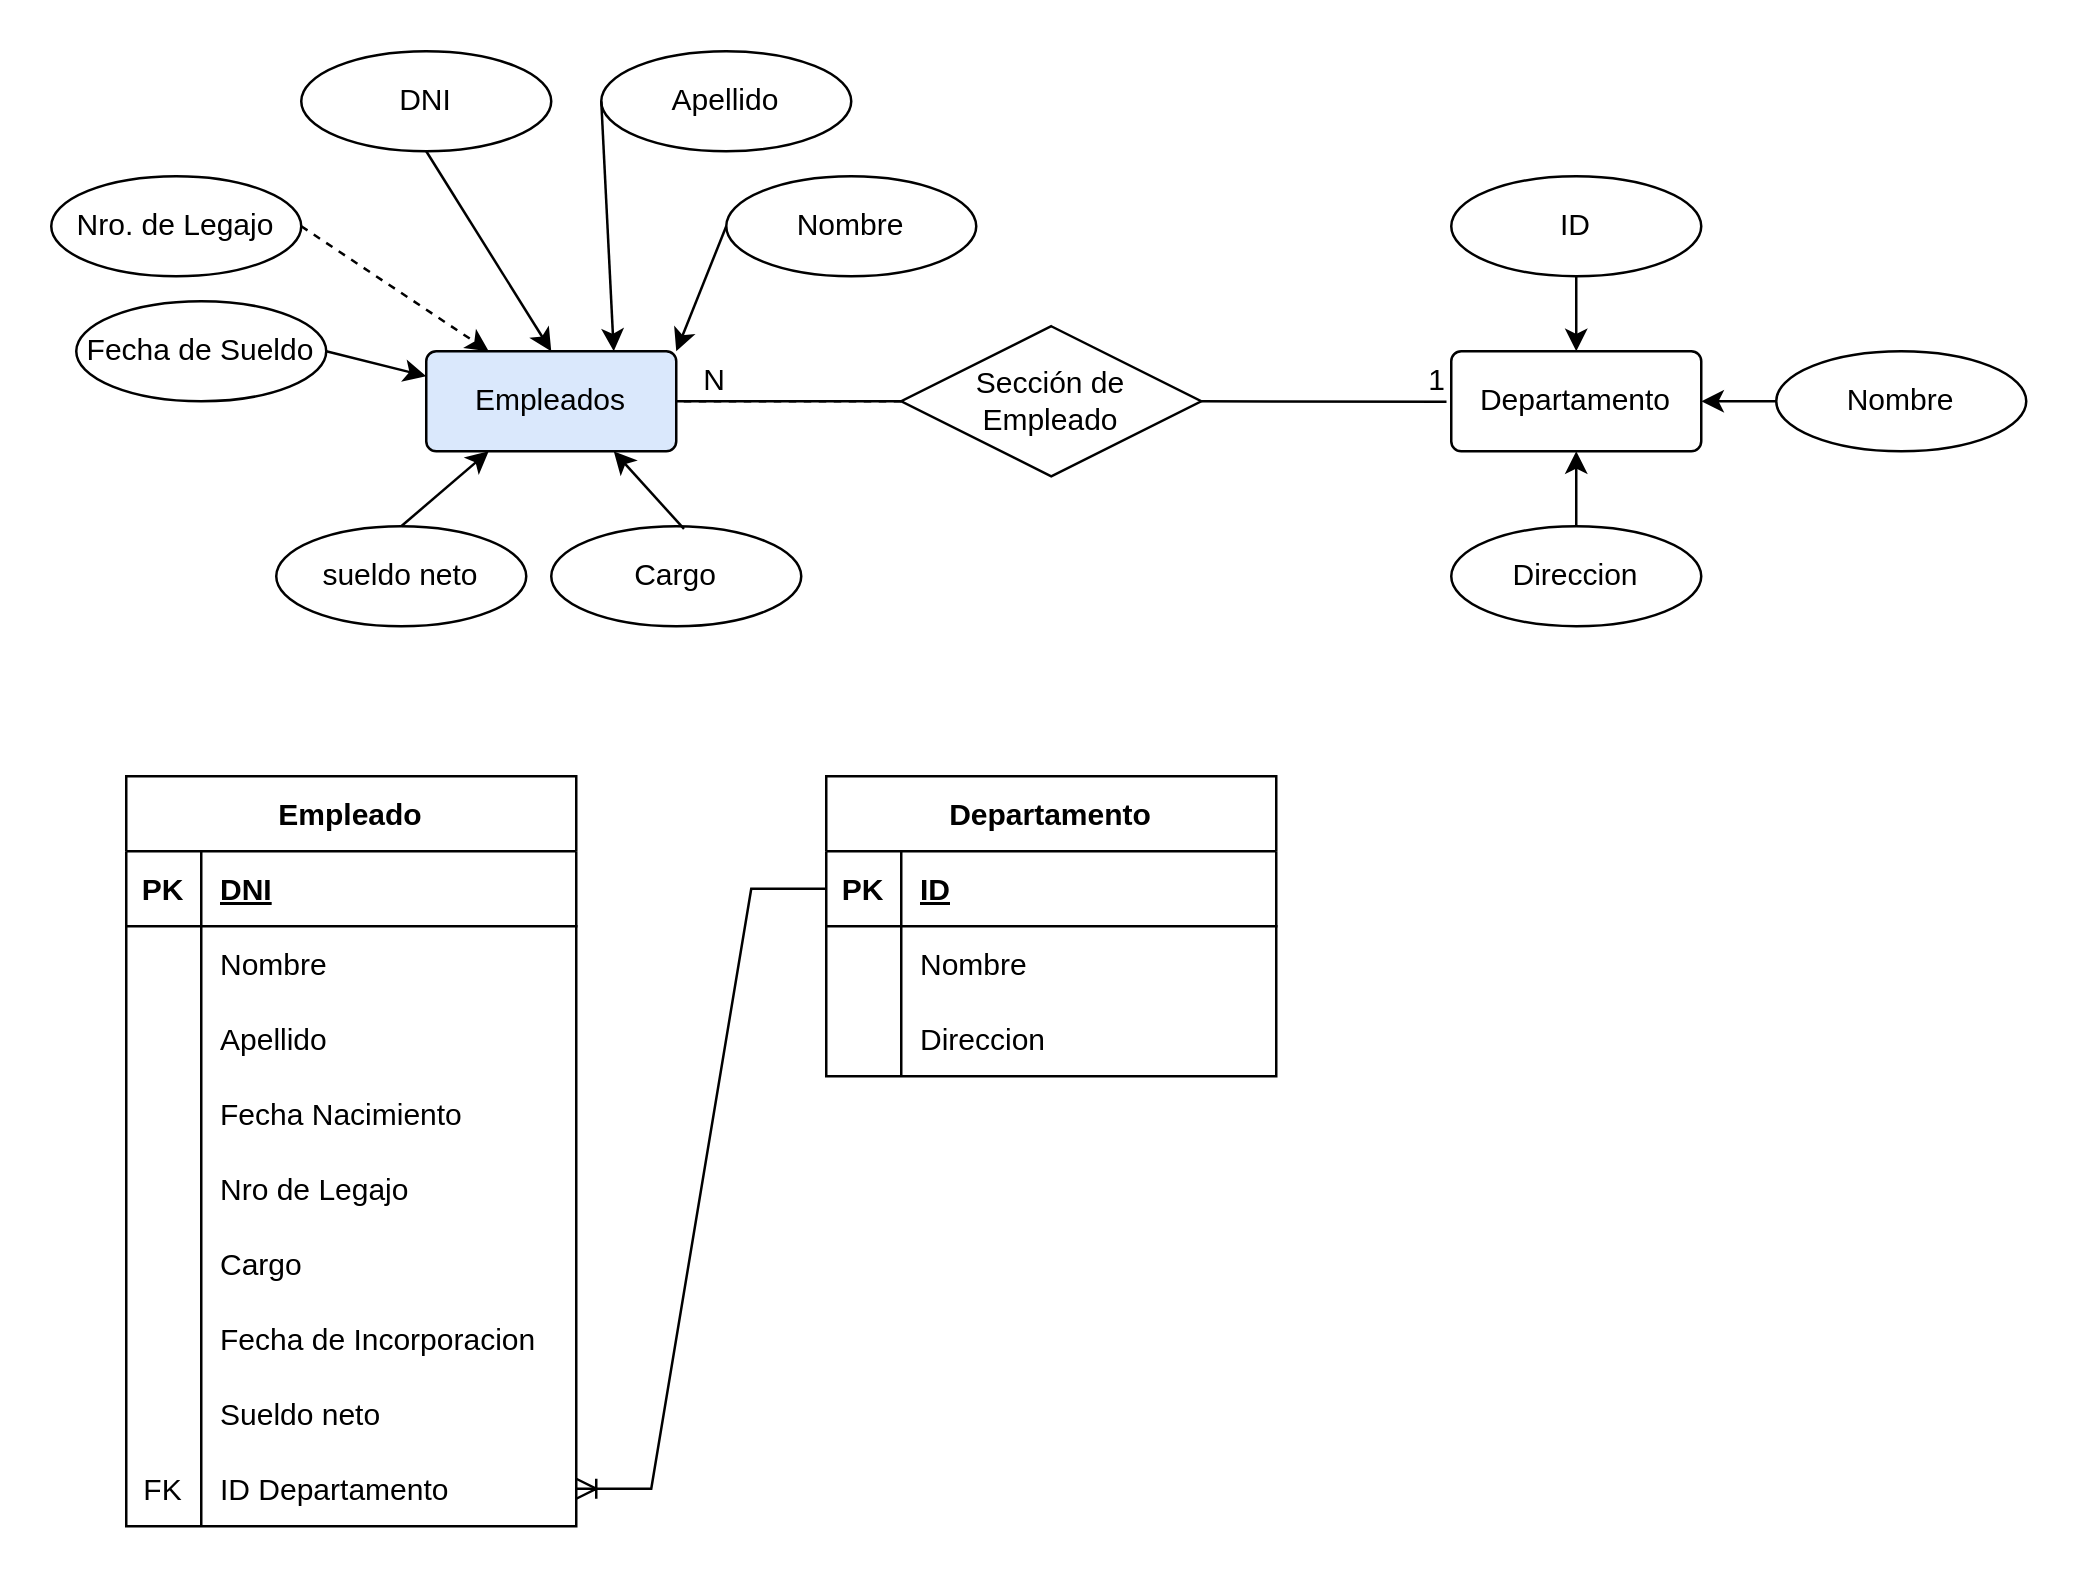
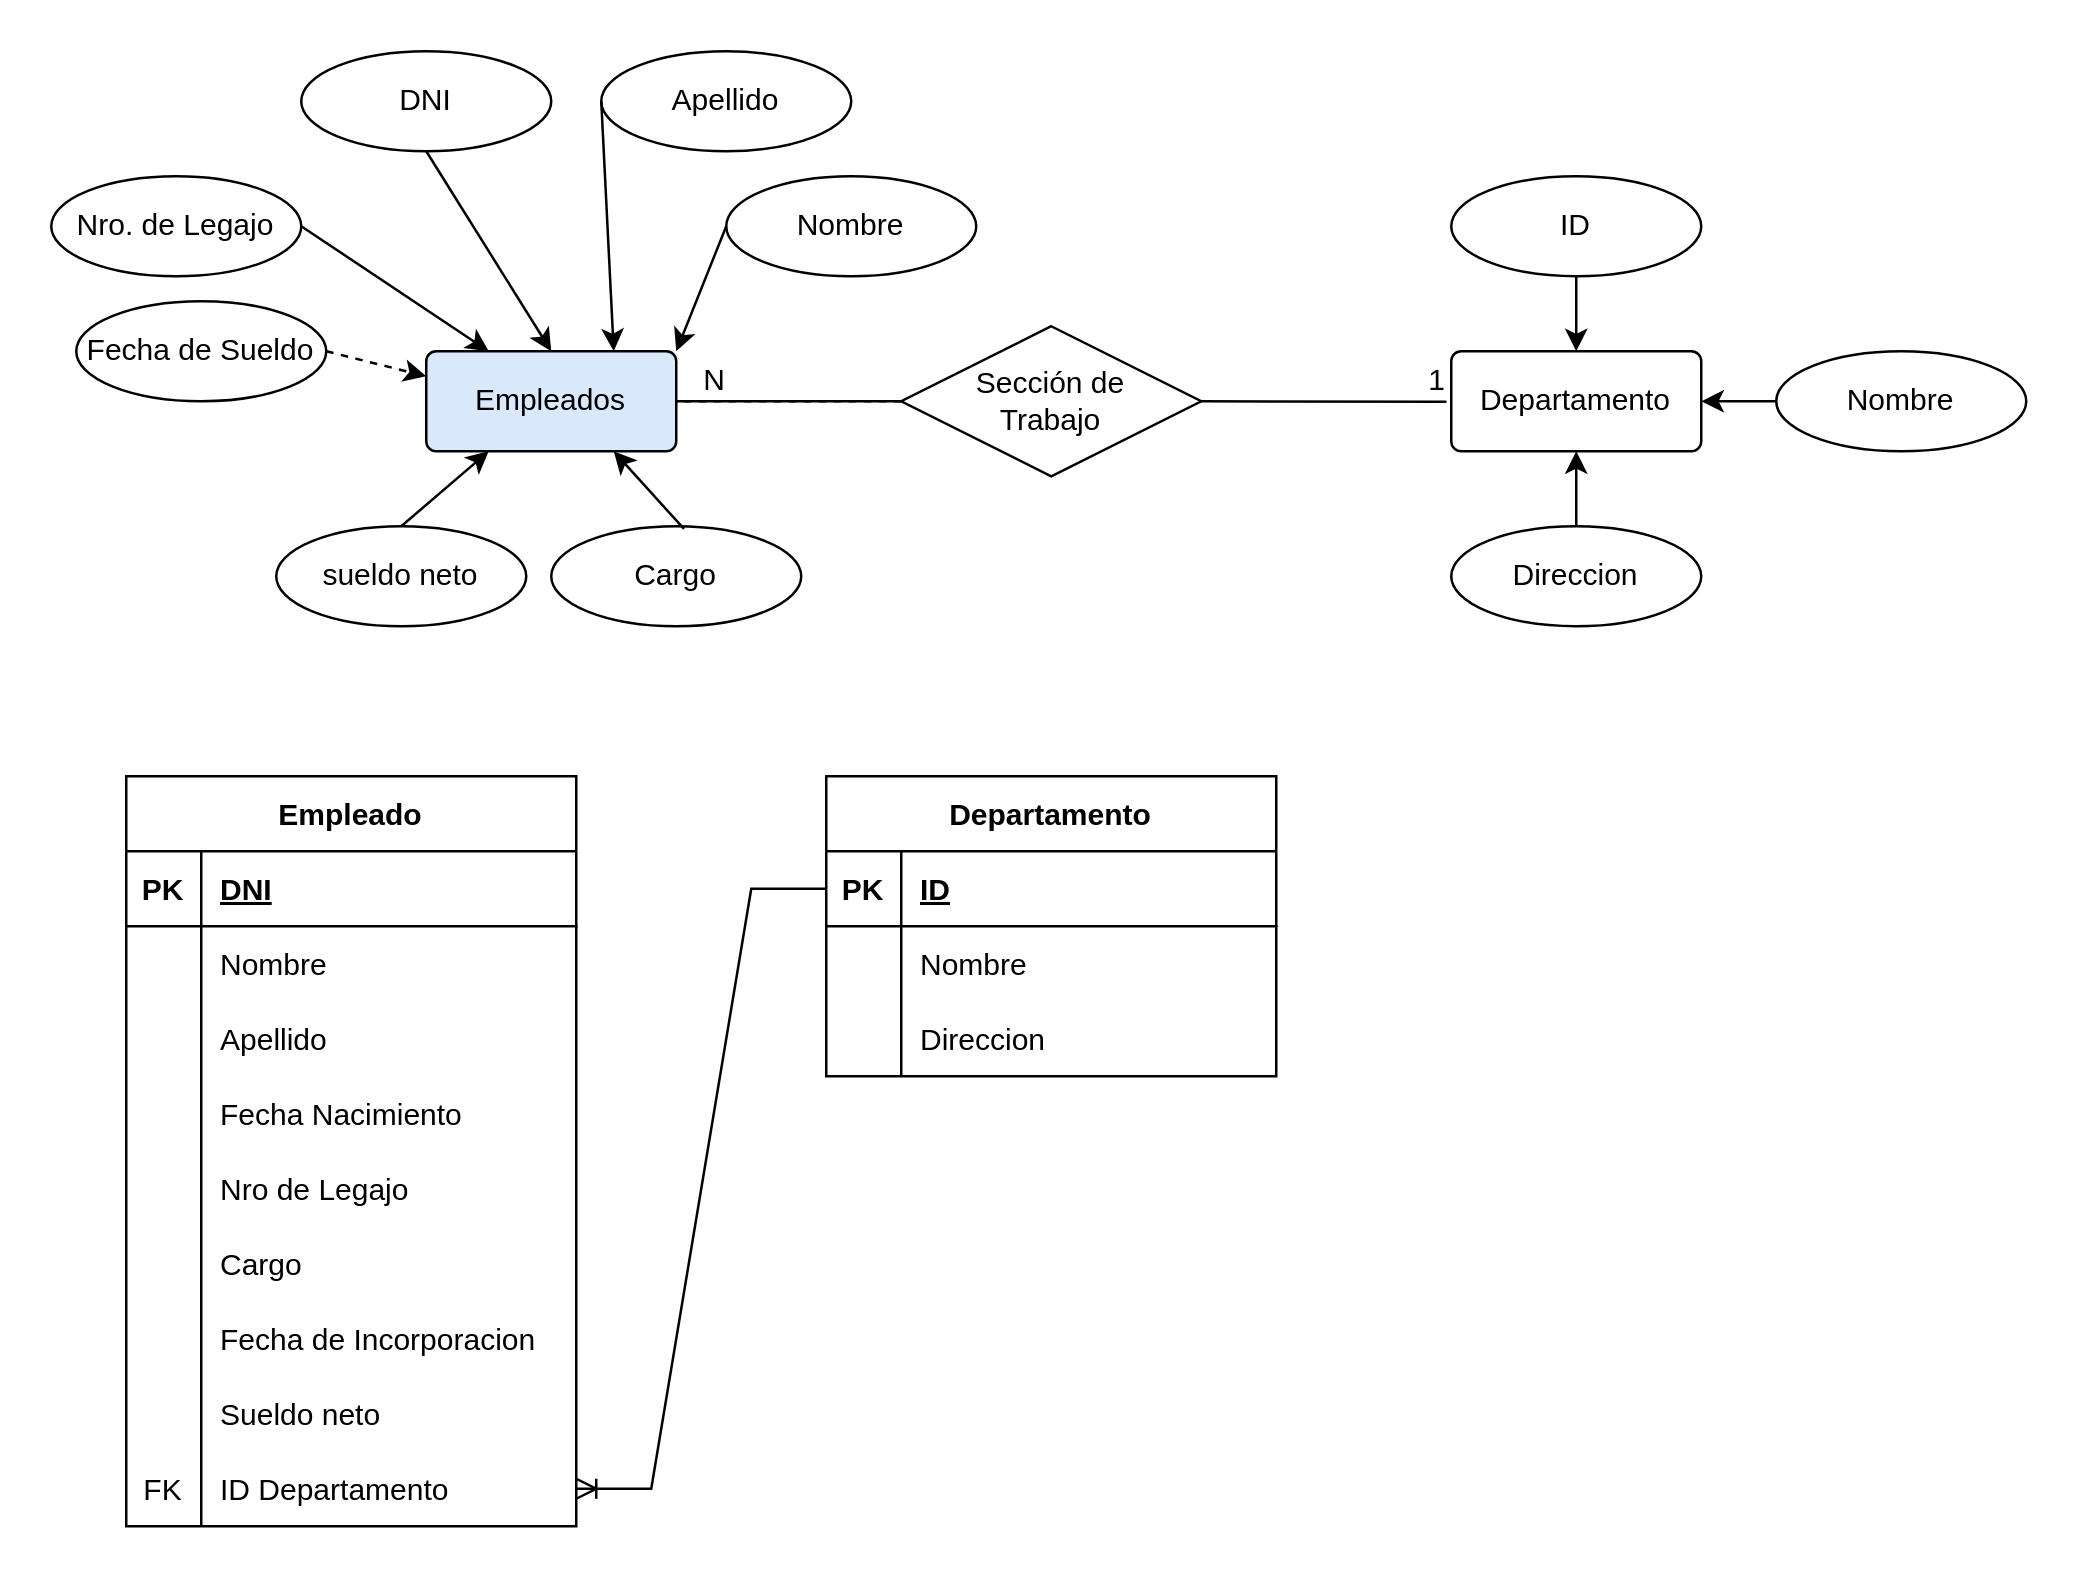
edge "Nro. de Legajo" -> "Empleados": style dashed -> solid
edge "Fecha de Sueldo" -> "Empleados": style solid -> dashed
node "Sección de Empleado": label "Sección de Empleado" -> "Sección de Trabajo"
